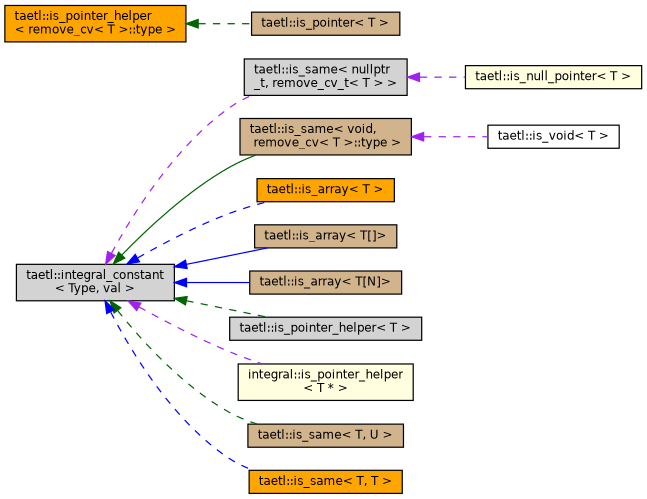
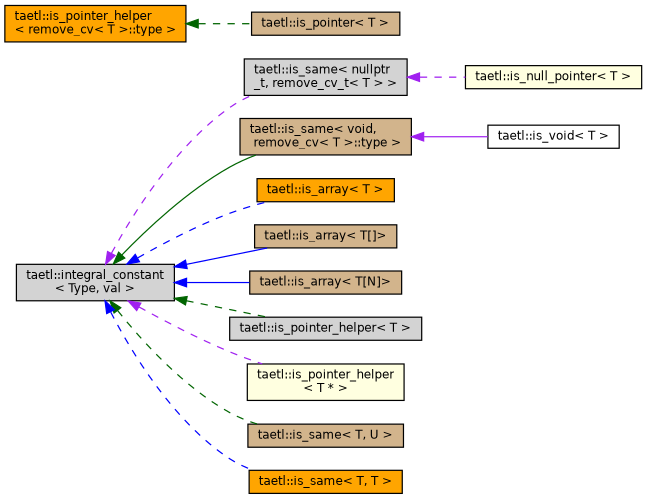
edge "taetl::is_void< T >" -> "taetl::is_same< void, remove_cv< T >::type >": style dashed -> solid
node "integral::is_pointer_helper < T * >": label "integral::is_pointer_helper < T * >" -> "taetl::is_pointer_helper < T * >"
